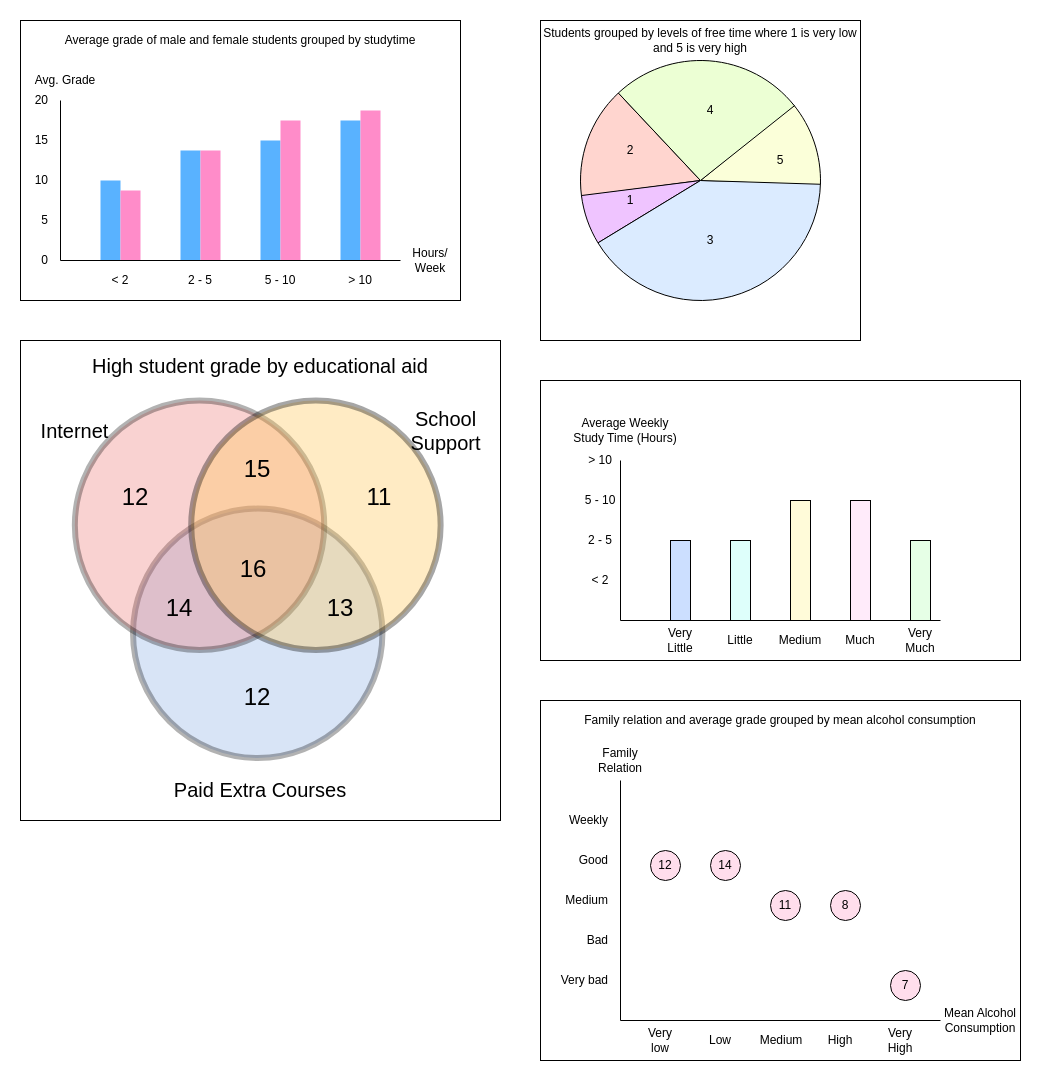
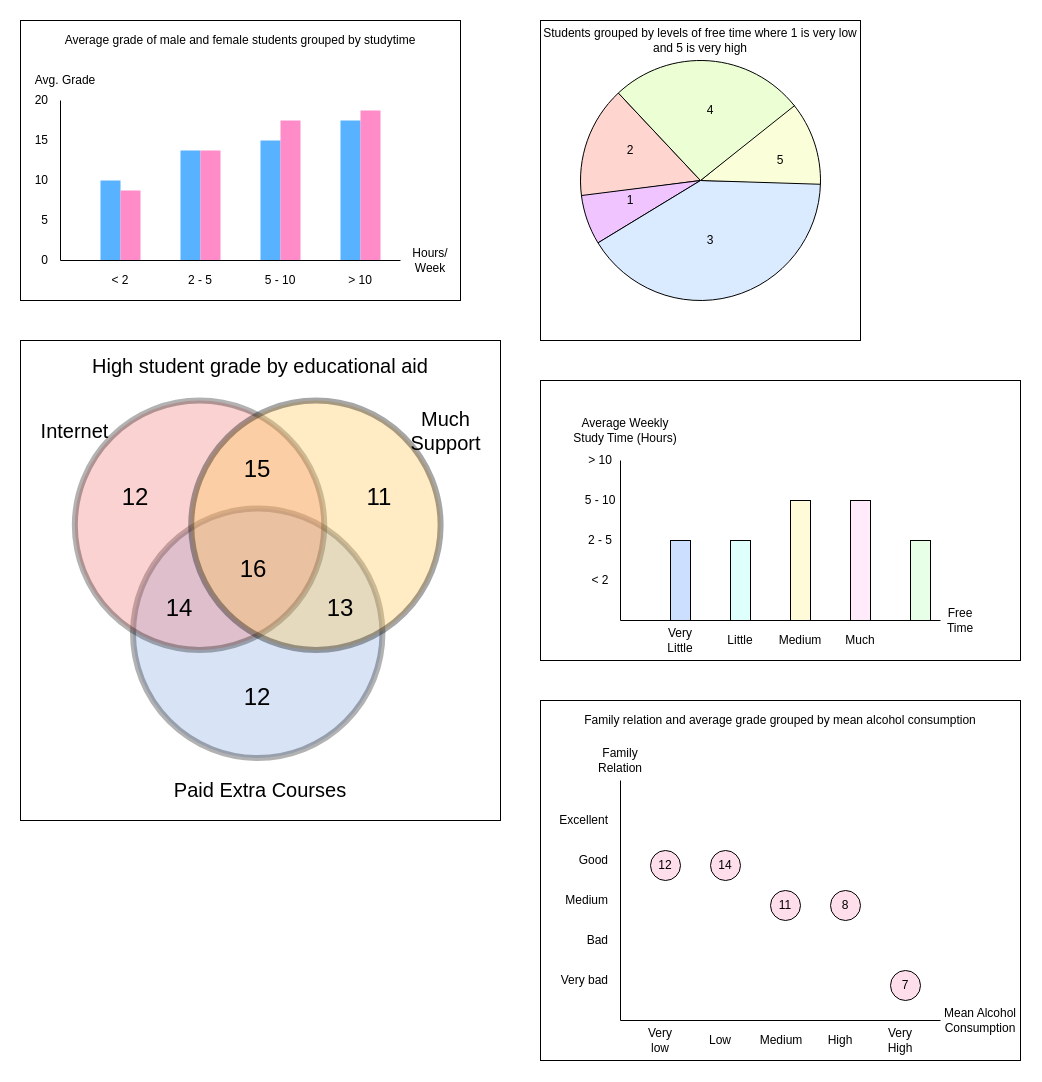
node "School Support": label "School Support" -> "Much Support"
node "Free Time": added
node "Very Much": removed
node "Weekly": label "Weekly" -> "Excellent"
